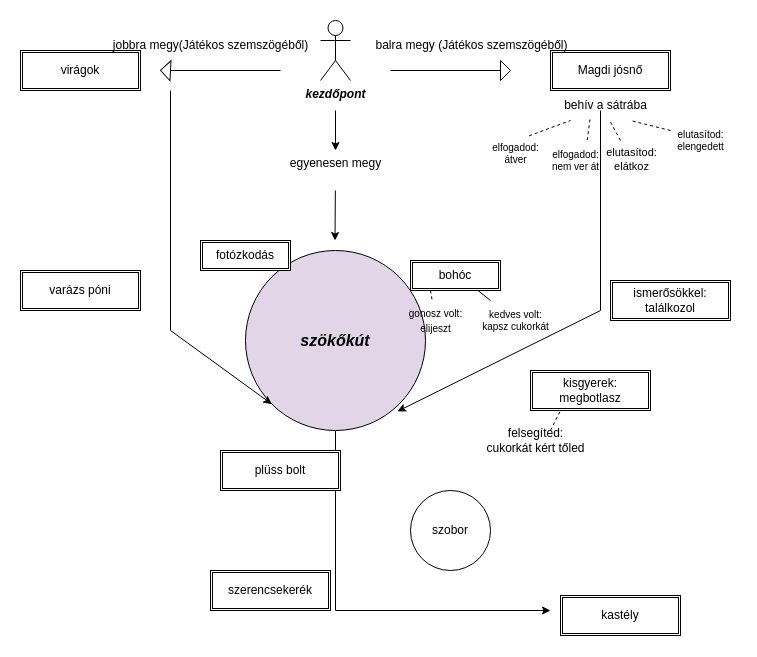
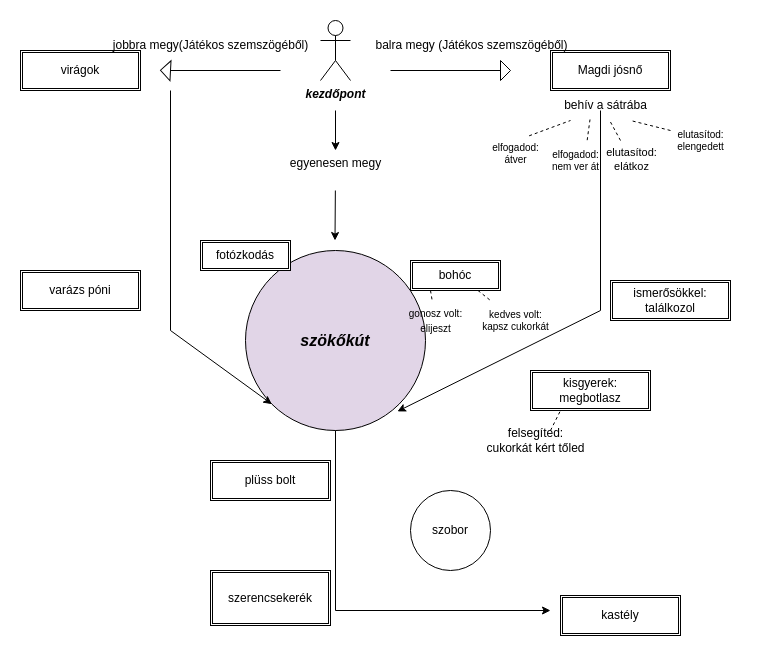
edge "bohóc" -- "kedves volt:kapsz cukorkát": style solid -> dashed
node "plüss bolt": moved (281, 471) -> (271, 481)
node "szerencsekerék": size 120x40 -> 120x55
